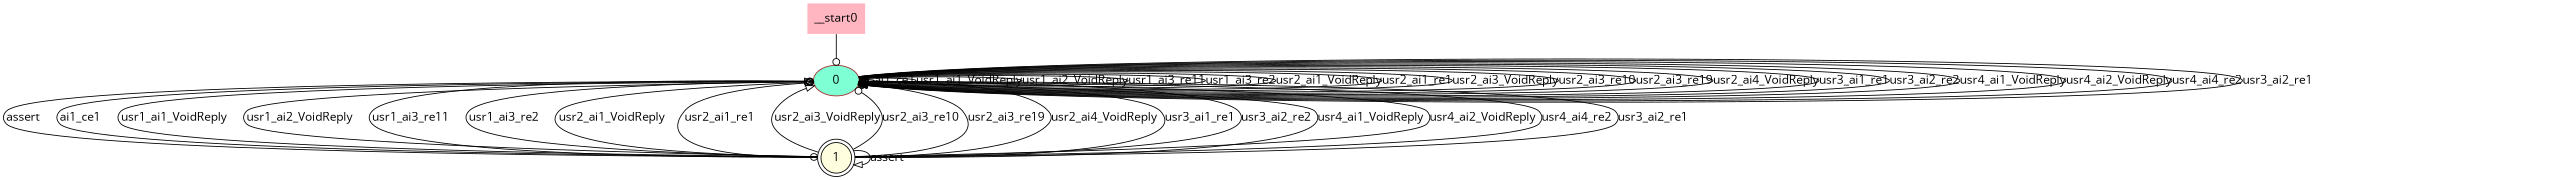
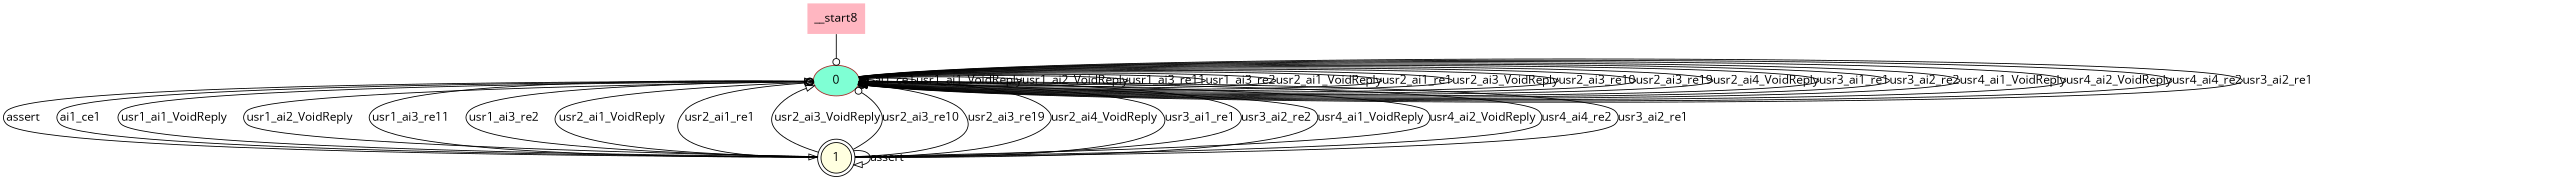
node "__start0": label "__start0" -> "__start8"
edge "0" -> "1": arrowhead odot -> onormal
